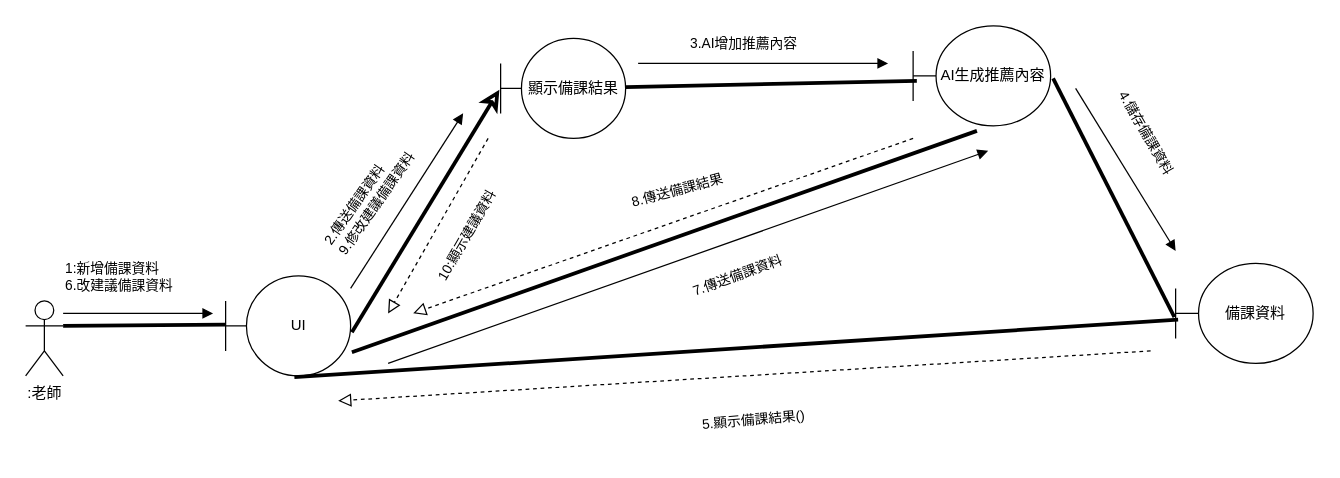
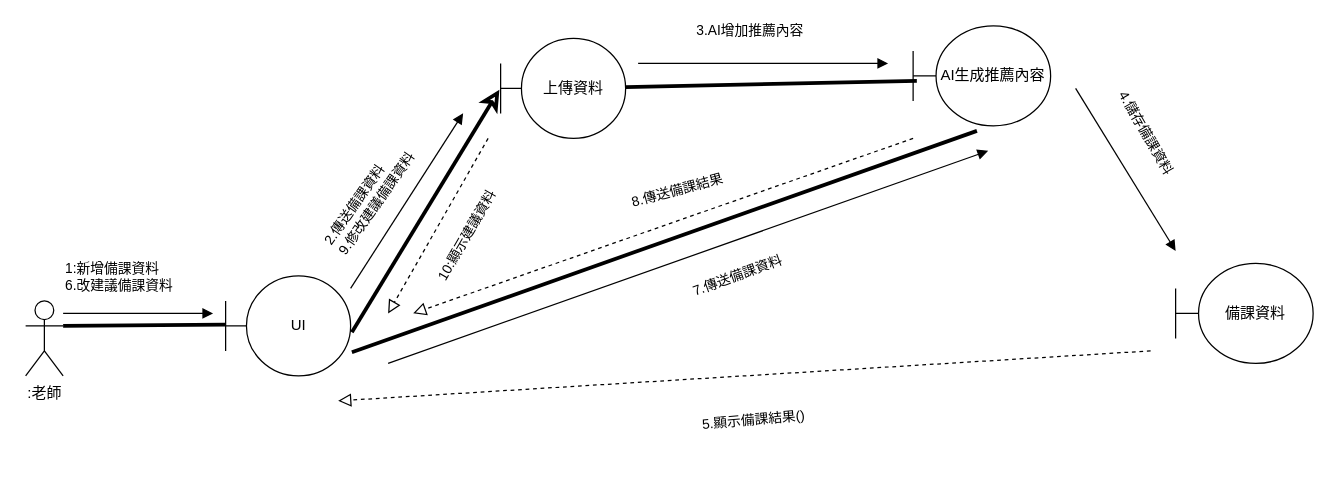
node "3.AI增加推薦內容": moved (763, 51) -> (769, 38)
node "顯示備課結果": label "顯示備課結果" -> "上傳資料"
edge "AI生成推薦內容" -- "備課資料": removed
edge "備課資料" -- "UI": removed
